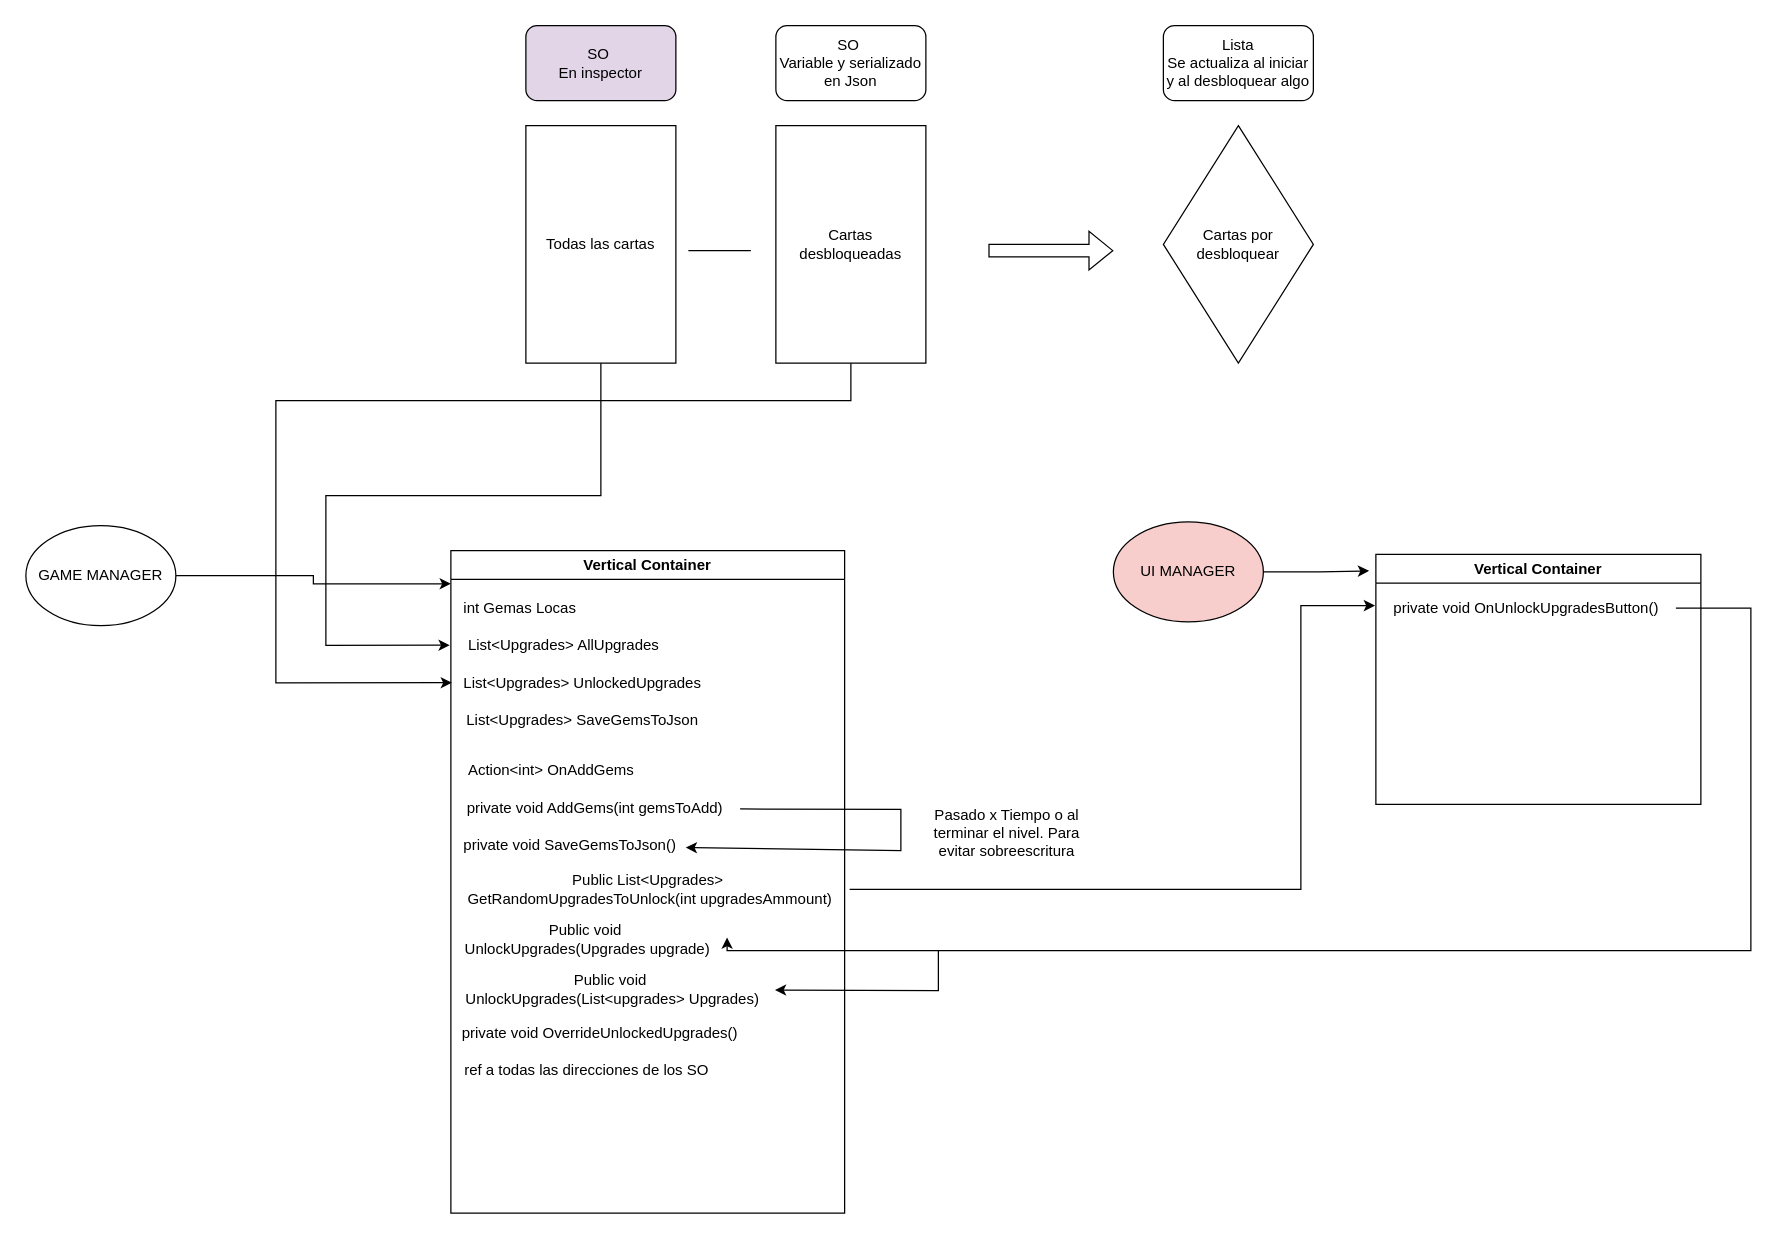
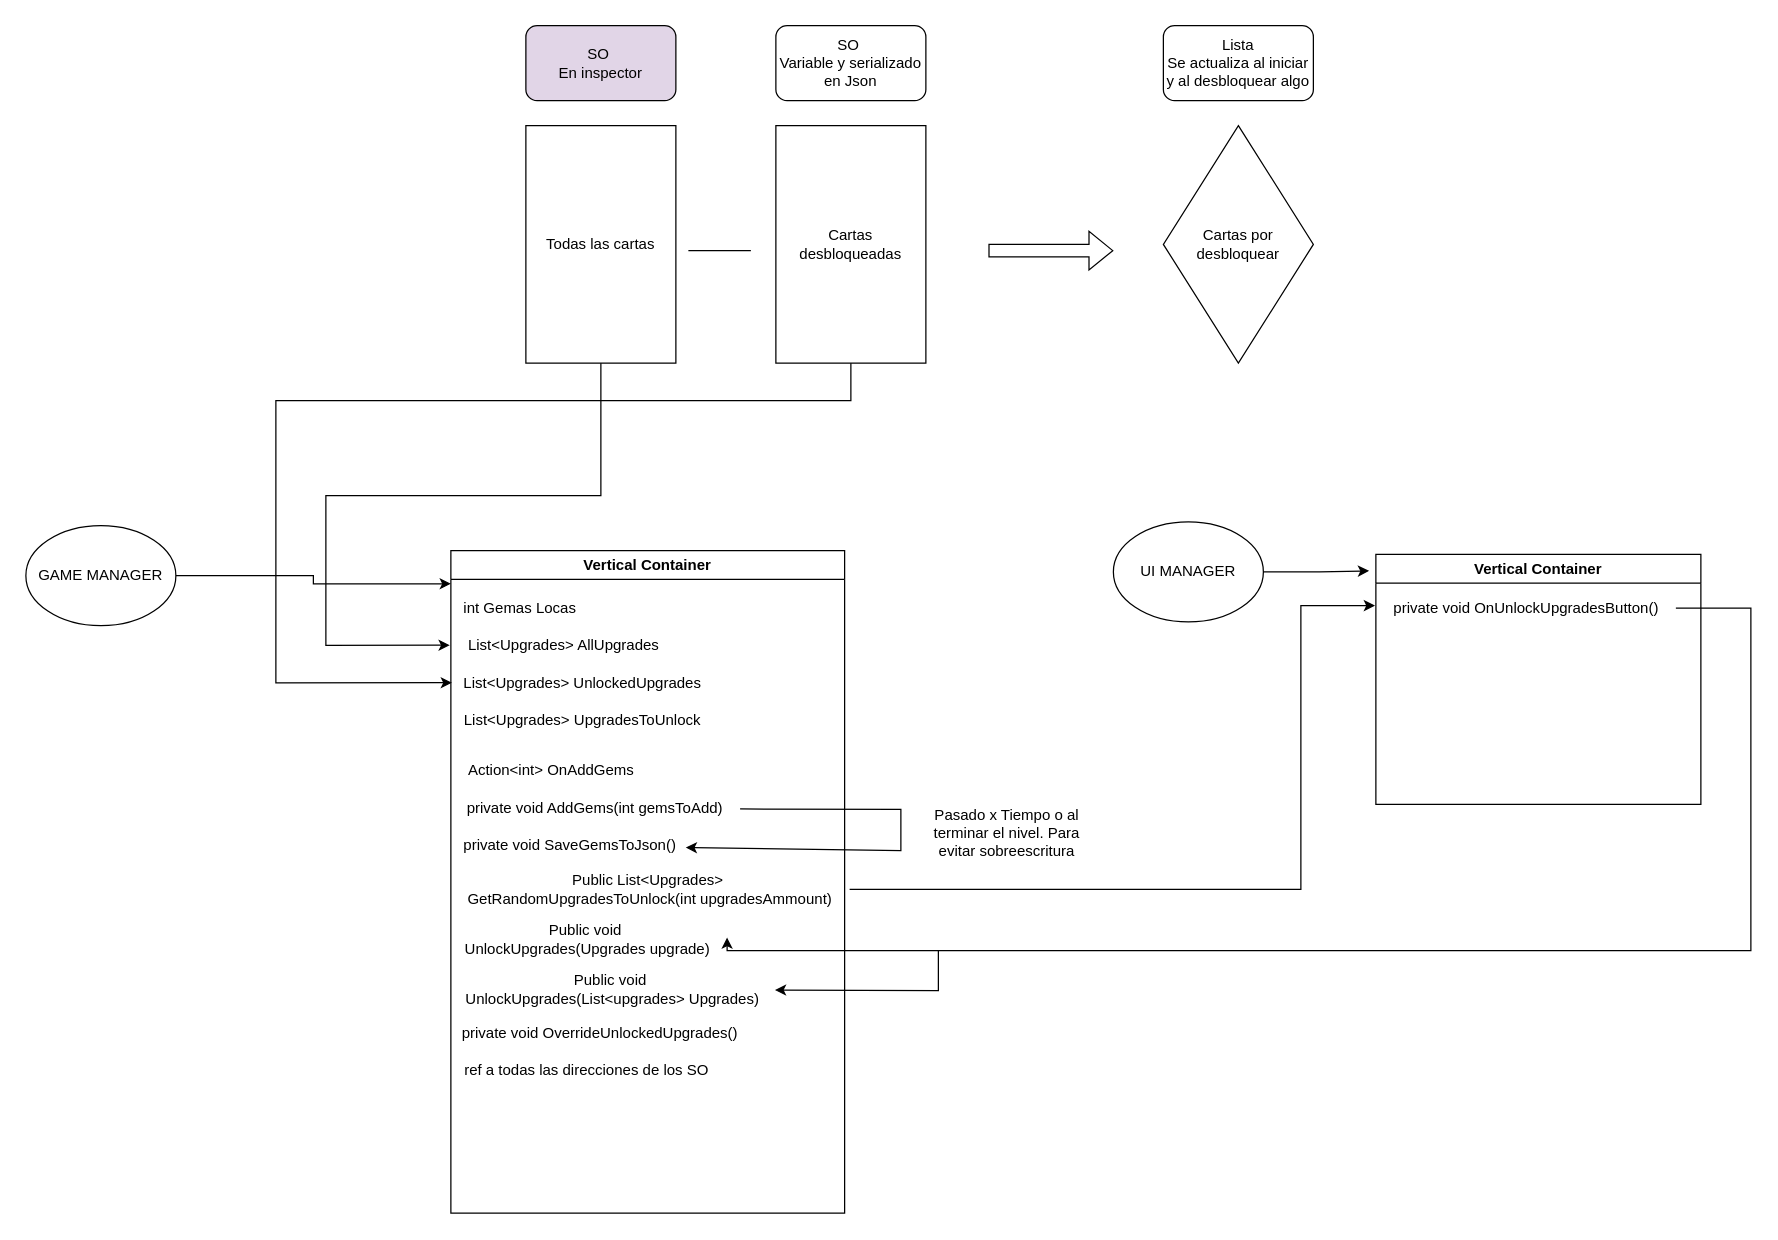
node "UI MANAGER": fillcolor #f8cecc -> #ffffff
node "List<Upgrades> SaveGemsToJson": label "List<Upgrades> SaveGemsToJson" -> "List<Upgrades> UpgradesToUnlock"
